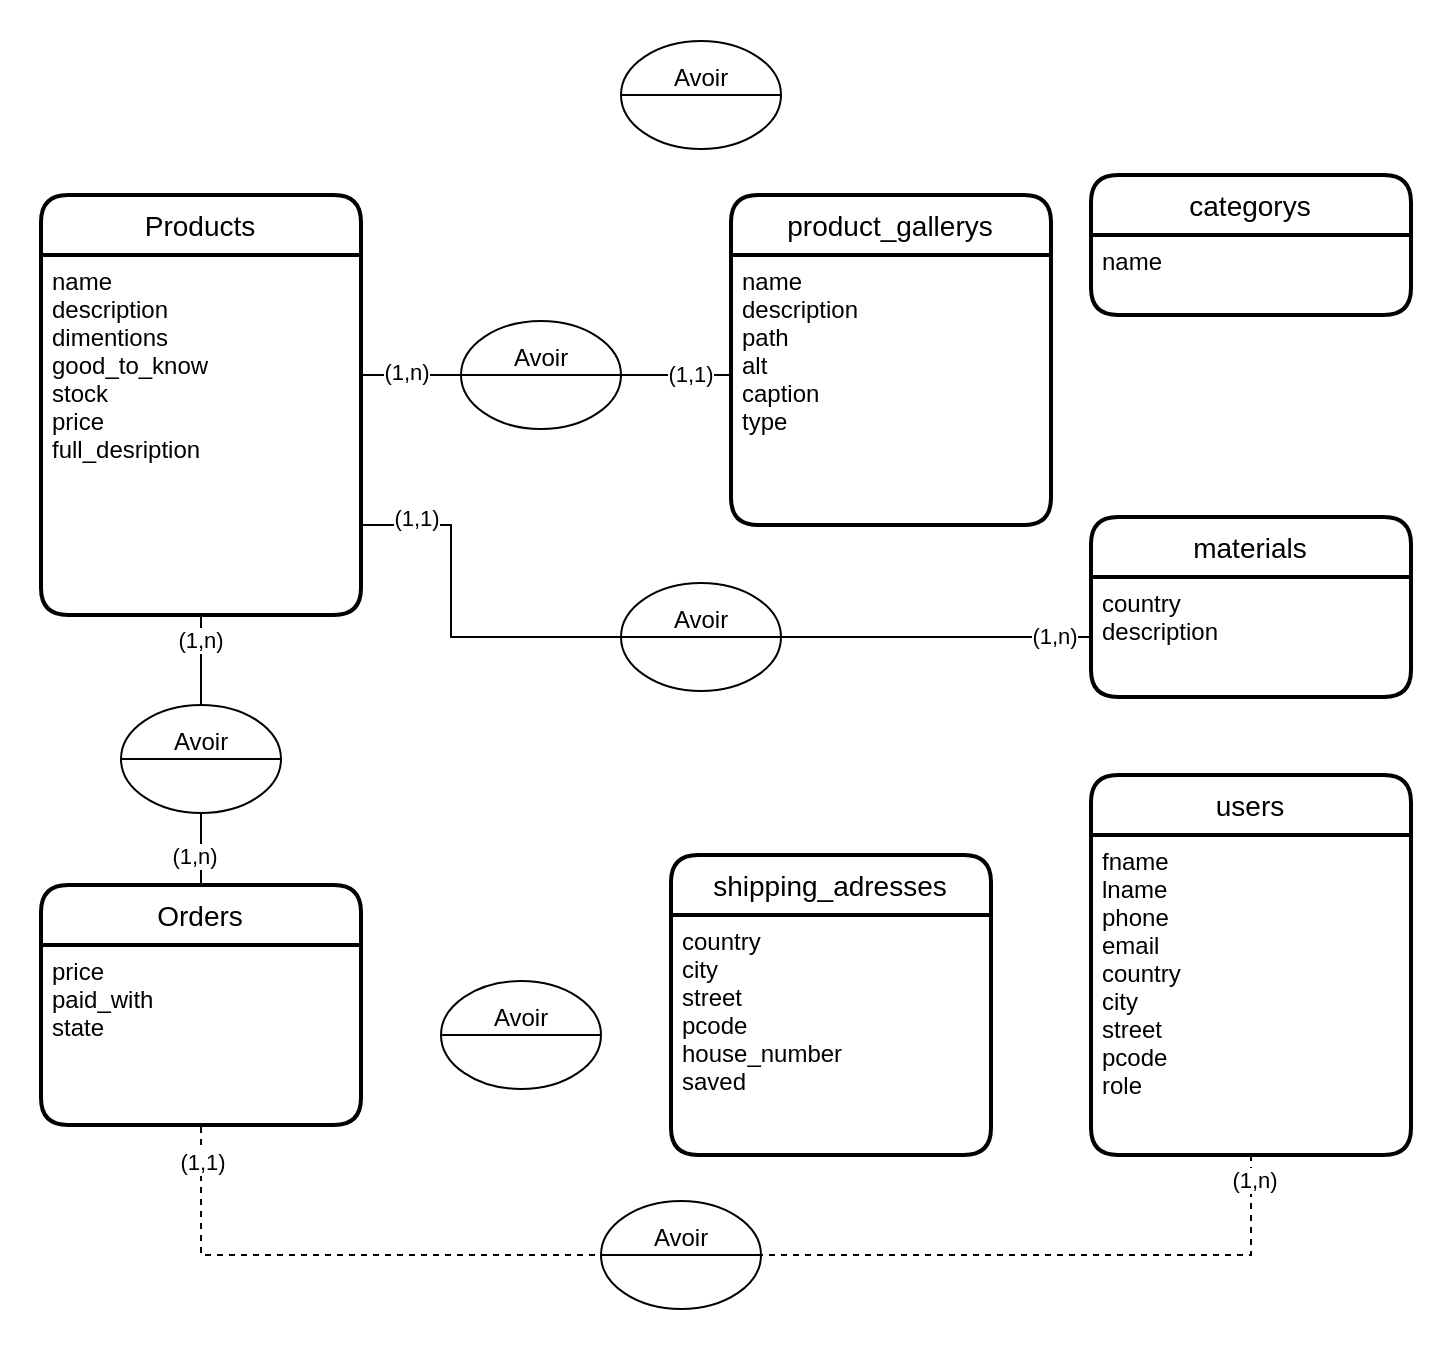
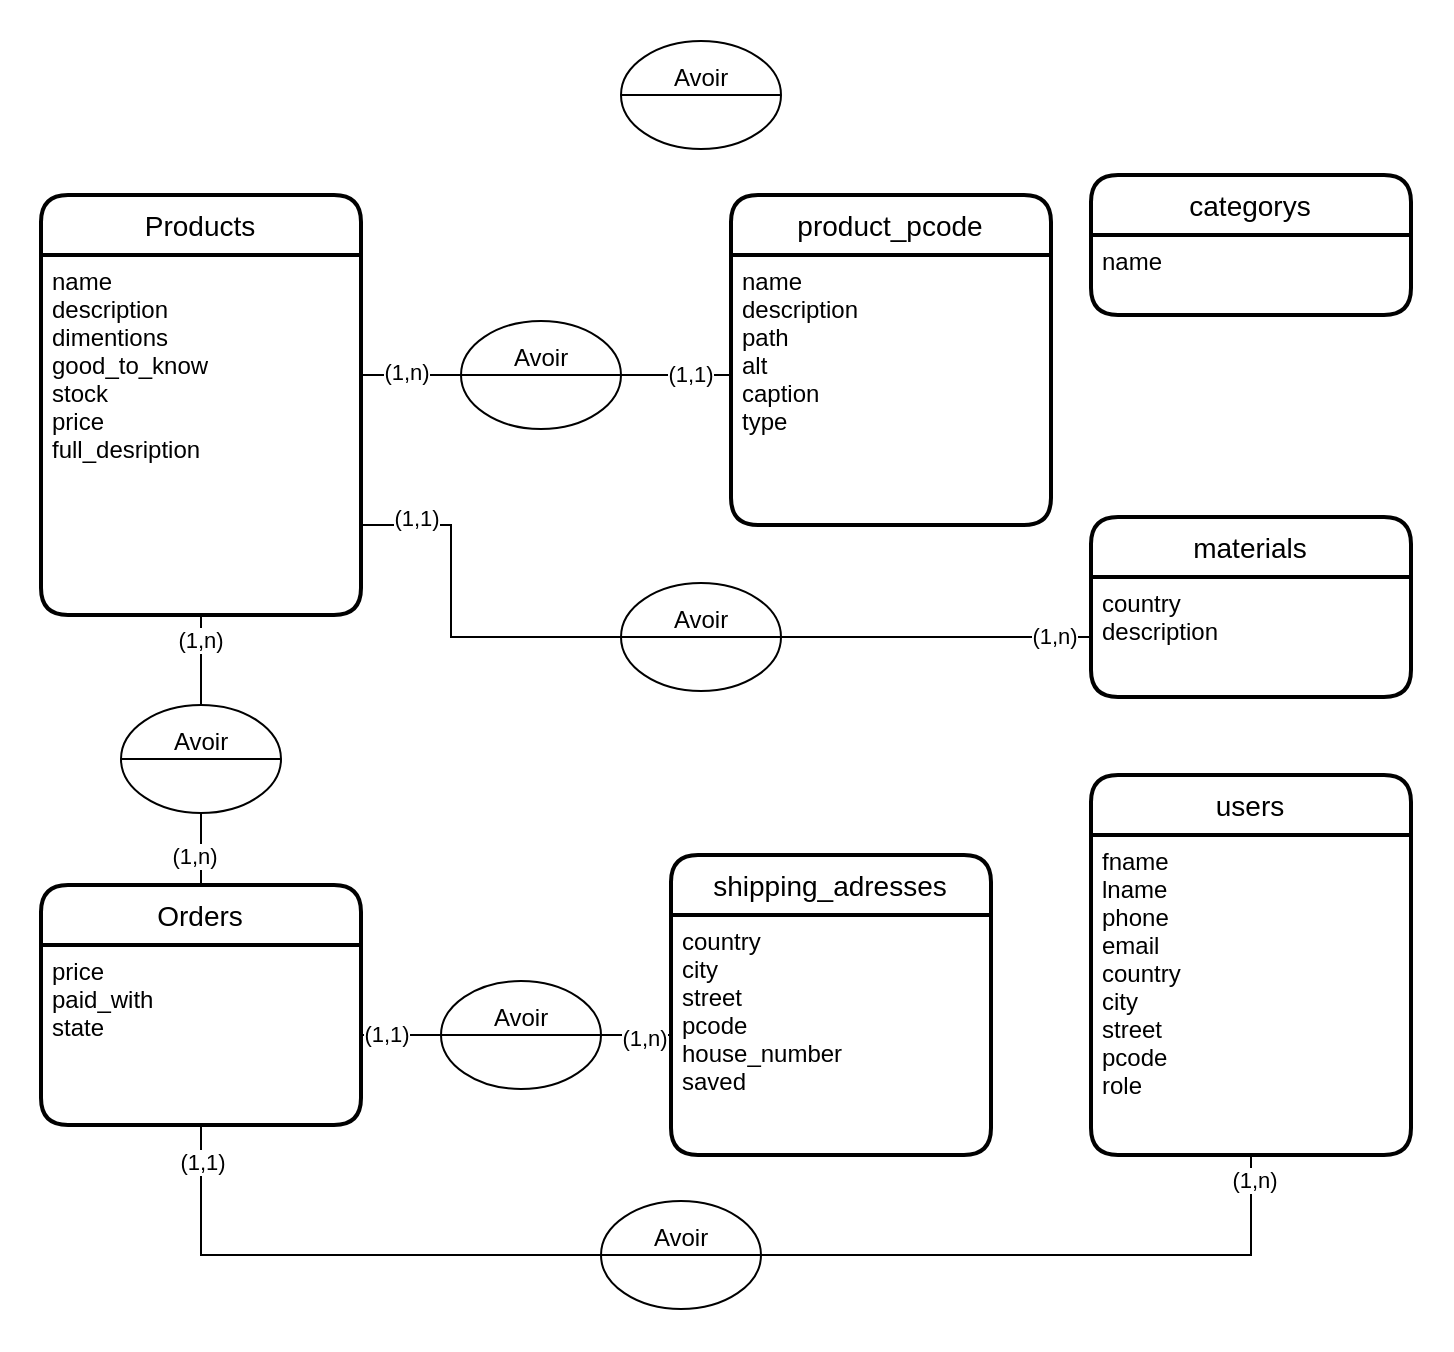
node "product_gallerys": label "product_gallerys" -> "product_pcode"
edge "price paid_with state" -- "country city street pcode house_number saved": added, labels "(1,1)", "(1,n)"
edge "users" -- "price paid_with state": style dashed -> solid
